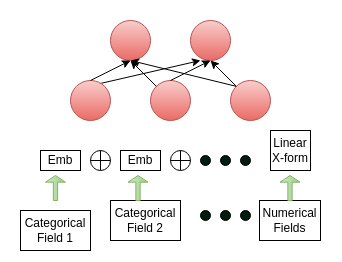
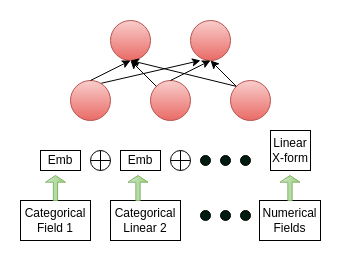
node "Categorical Field 2": label "Categorical Field 2" -> "Categorical Linear 2"
node "Categorical Field 1": moved (56, 231) -> (56, 221)
